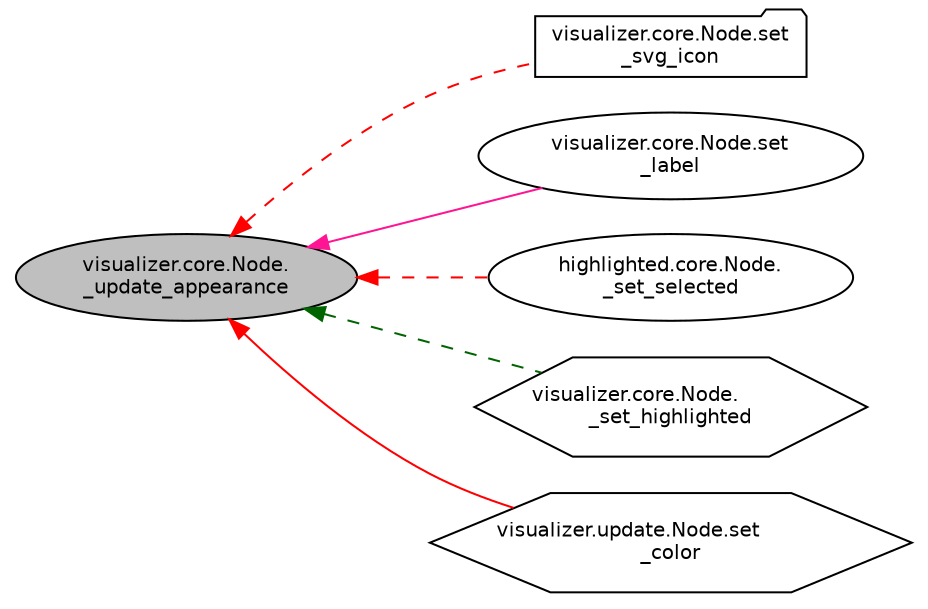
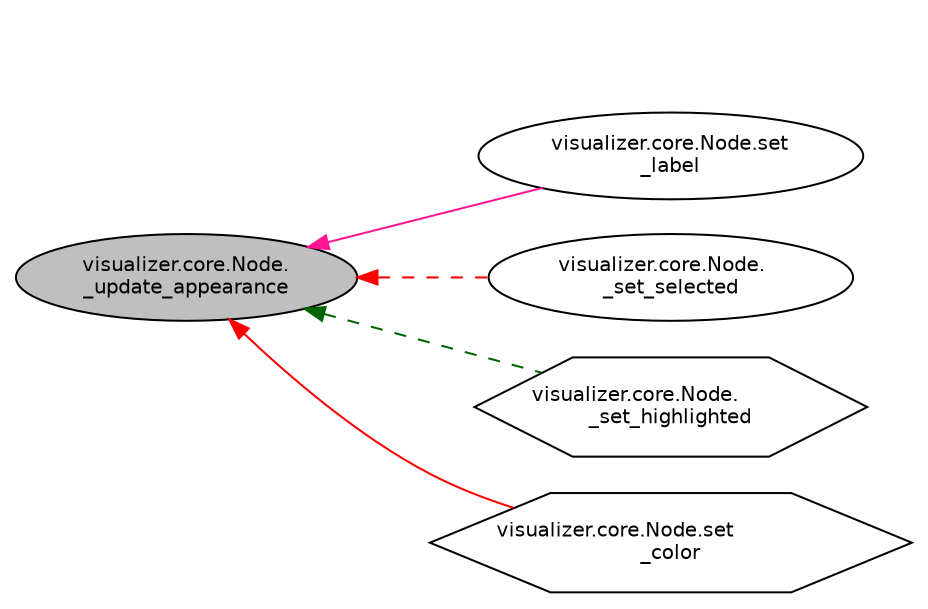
node "visualizer.core.Node.set _svg_icon": removed
node "highlighted.core.Node. _set_selected": label "highlighted.core.Node. _set_selected" -> "visualizer.core.Node. _set_selected"
node "visualizer.update.Node.set _color": label "visualizer.update.Node.set _color" -> "visualizer.core.Node.set _color"
